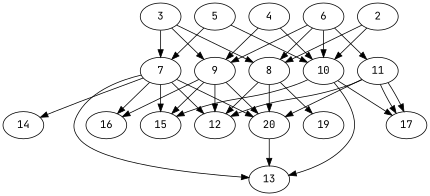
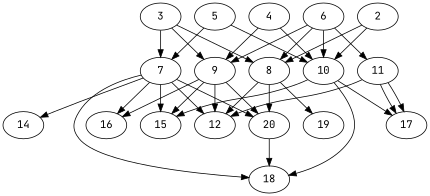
edge "11" -> "20": removed
node "13": label "13" -> "18"
